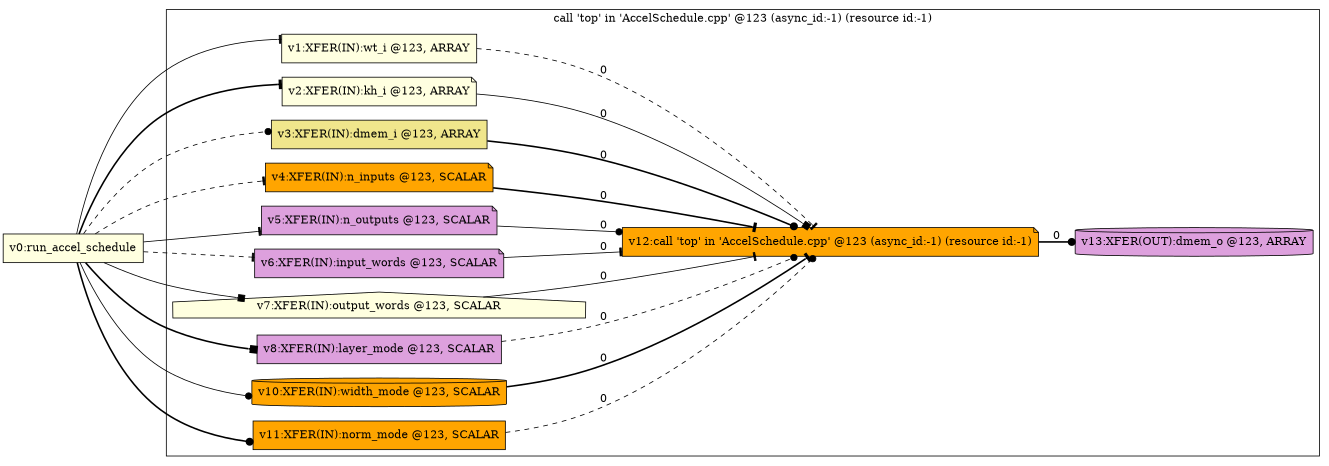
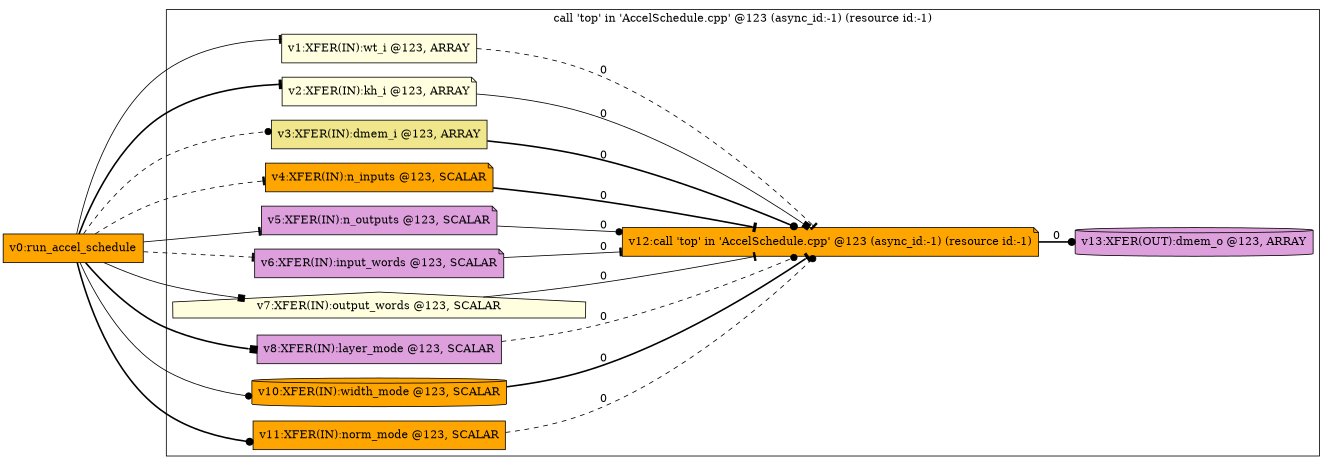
node "v0:run_accel_schedule": fillcolor lightyellow -> orange
